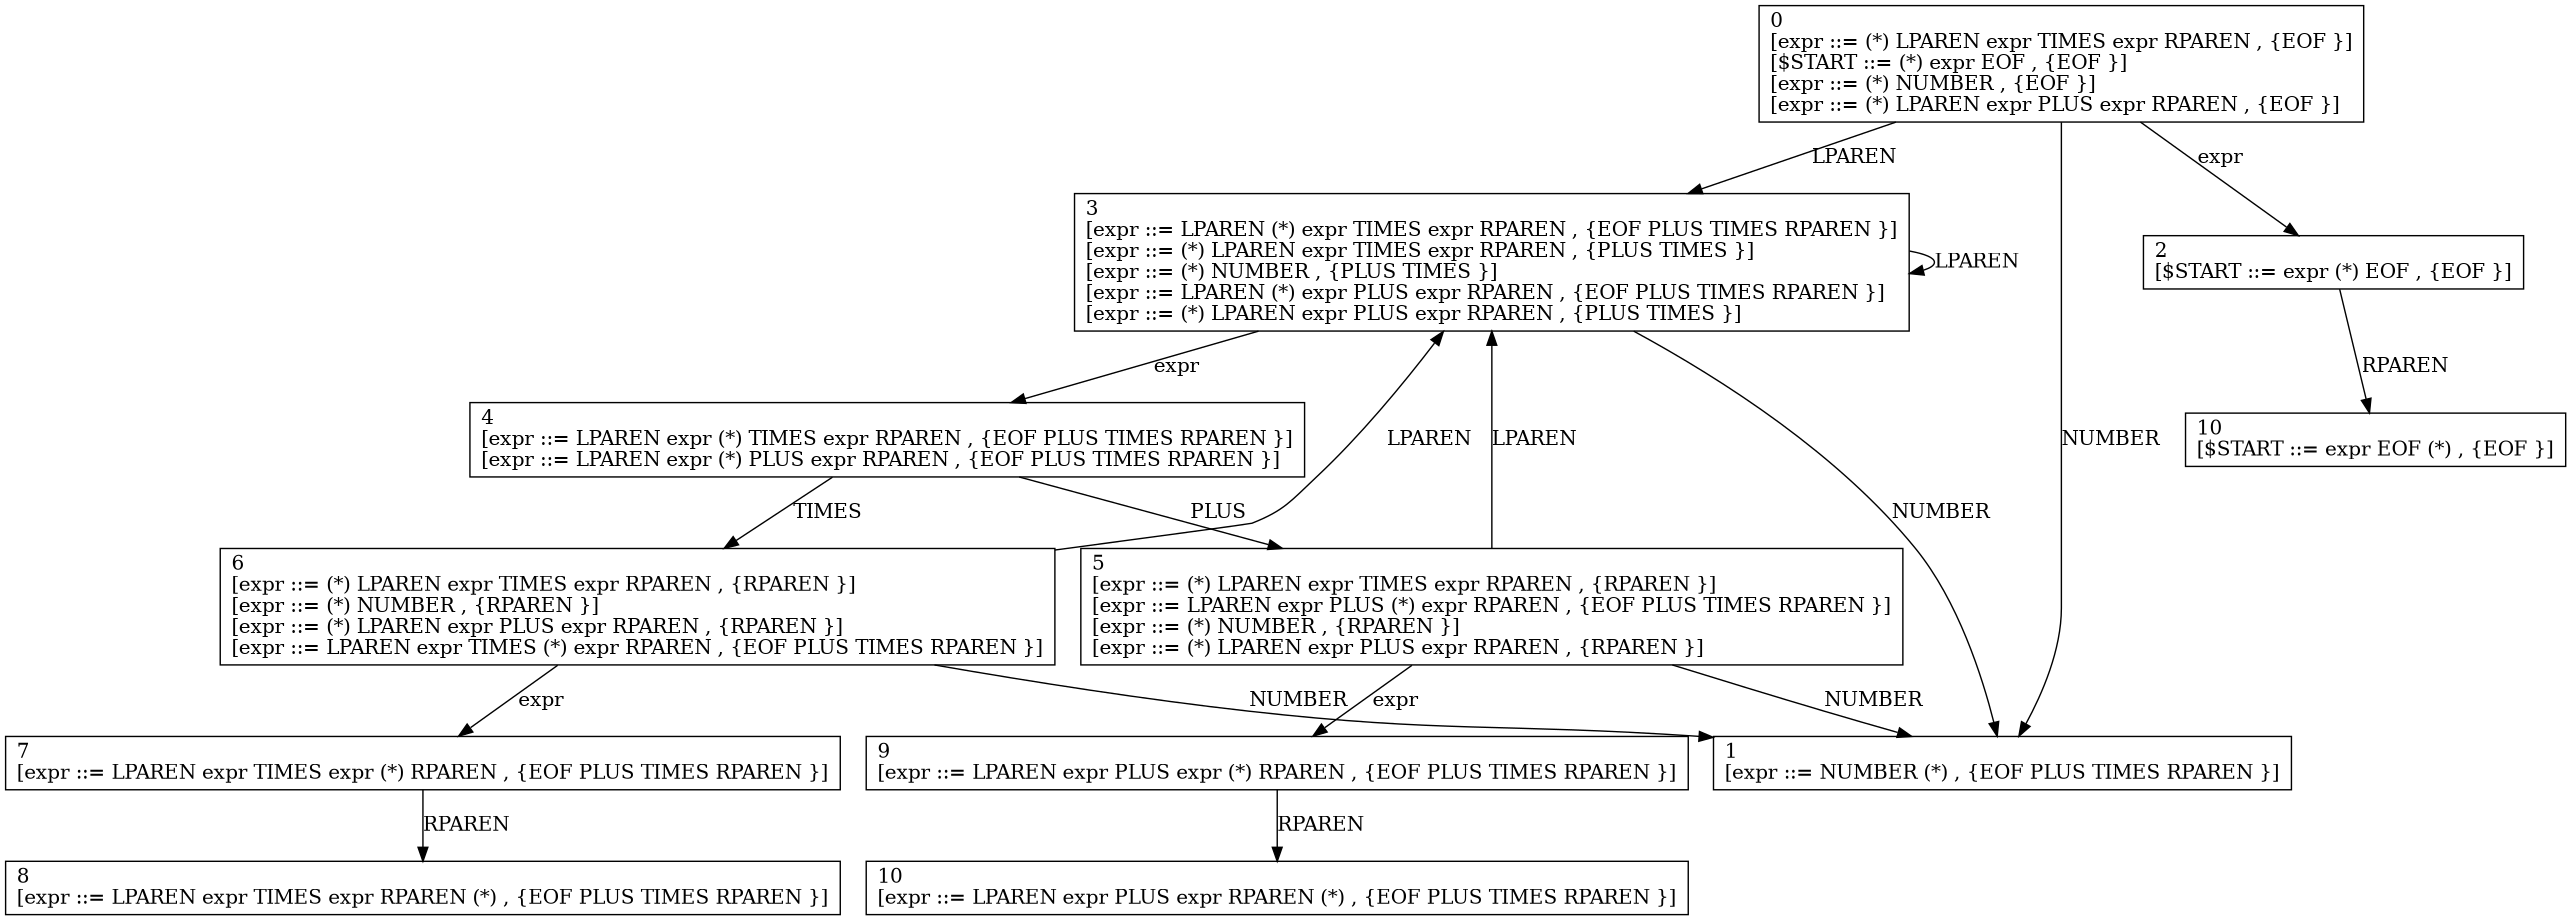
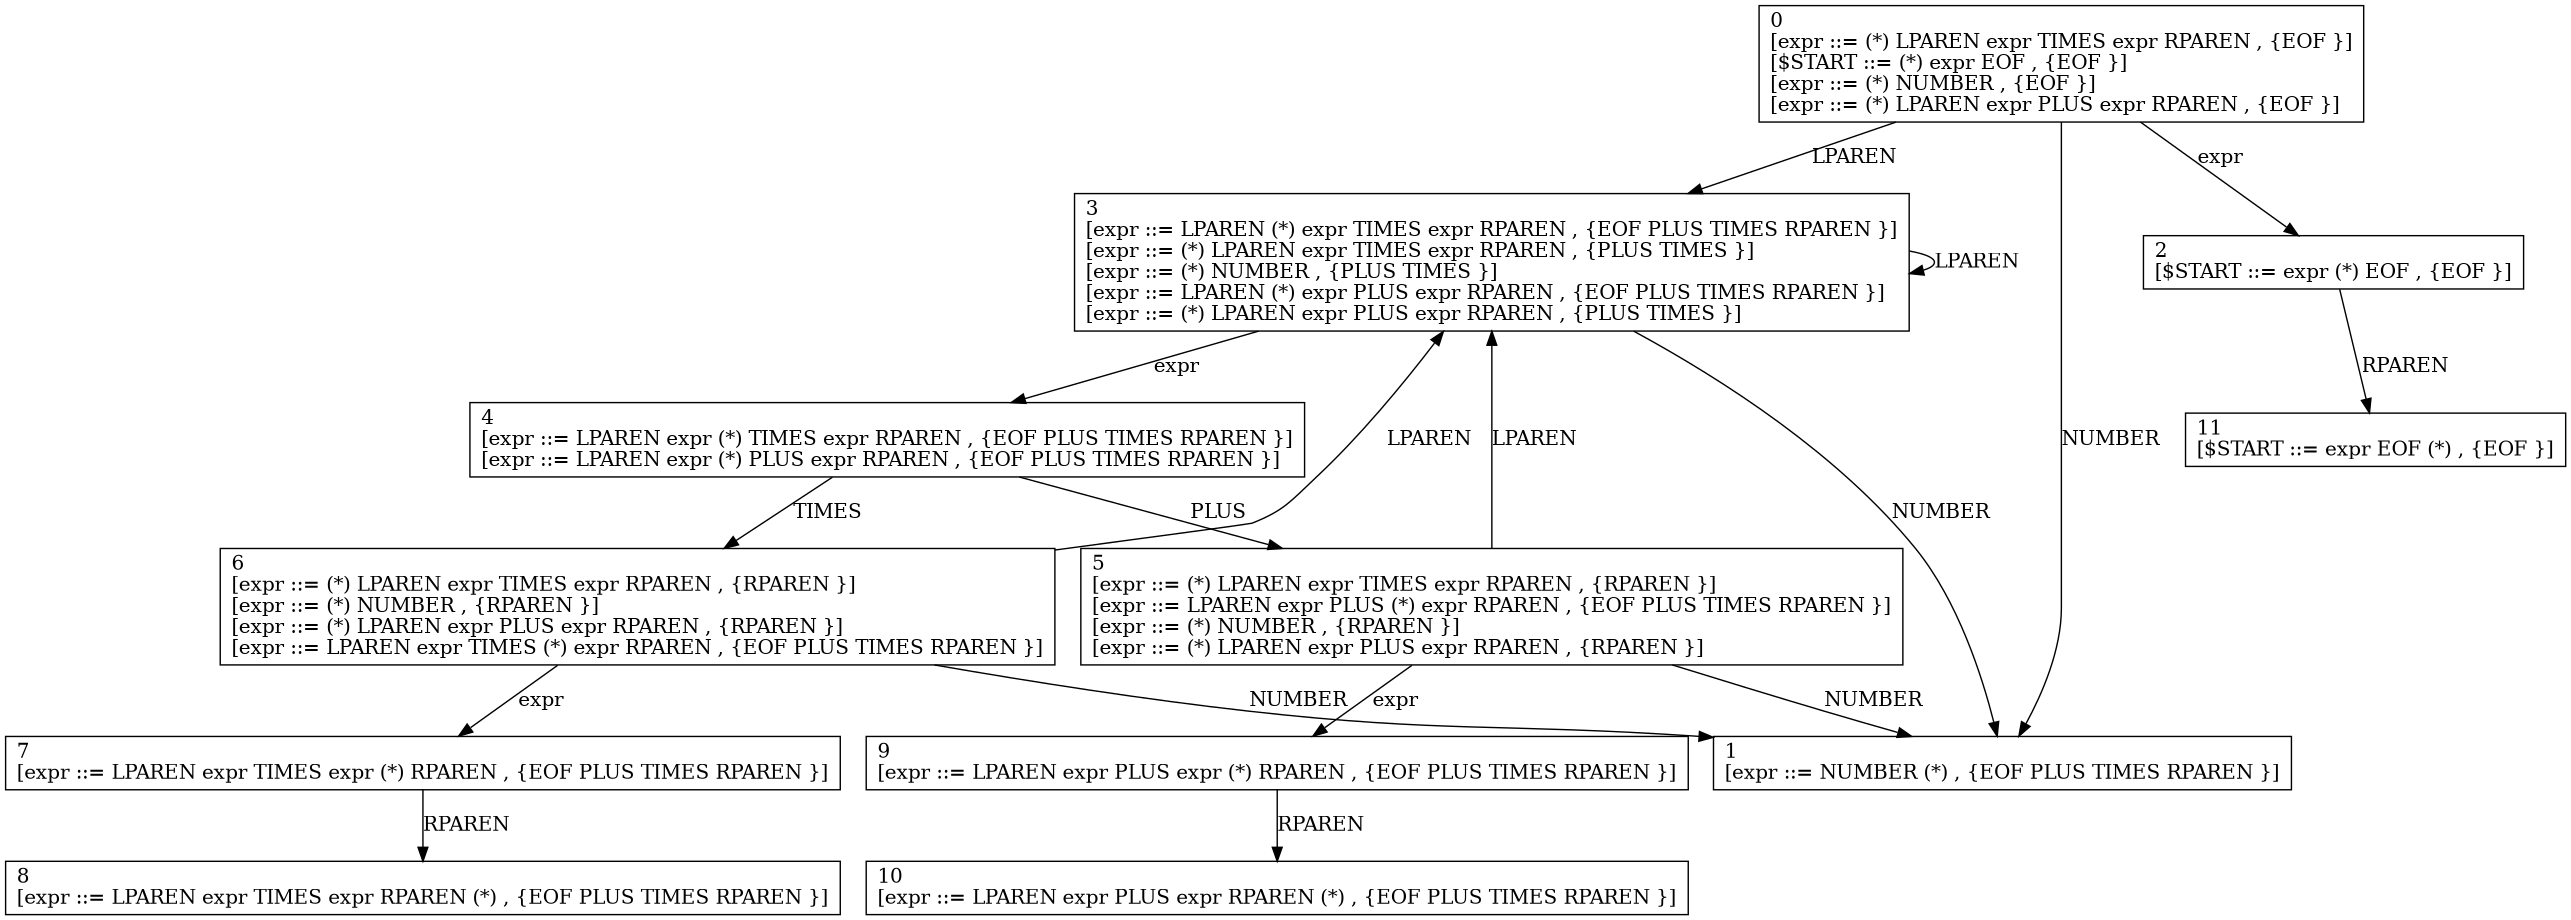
node "10 [$START ::= expr EOF (*) , {EOF }]": label "10 [$START ::= expr EOF (*) , {EOF }]" -> "11 [$START ::= expr EOF (*) , {EOF }]"
